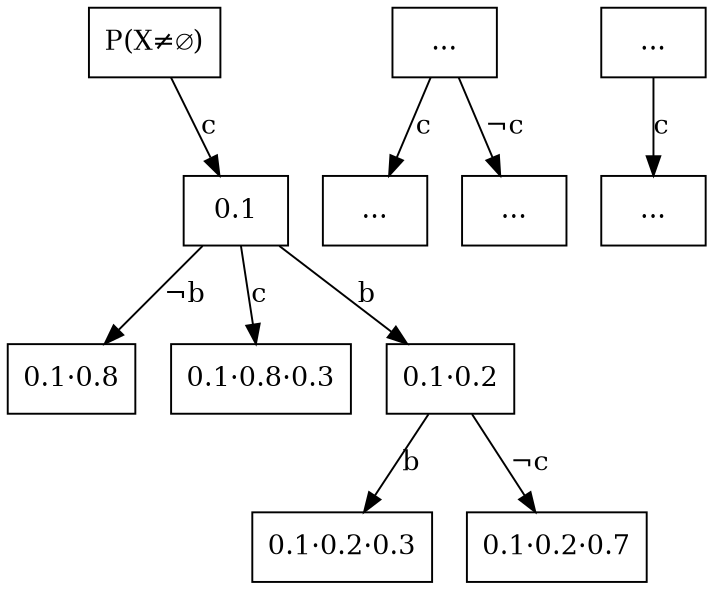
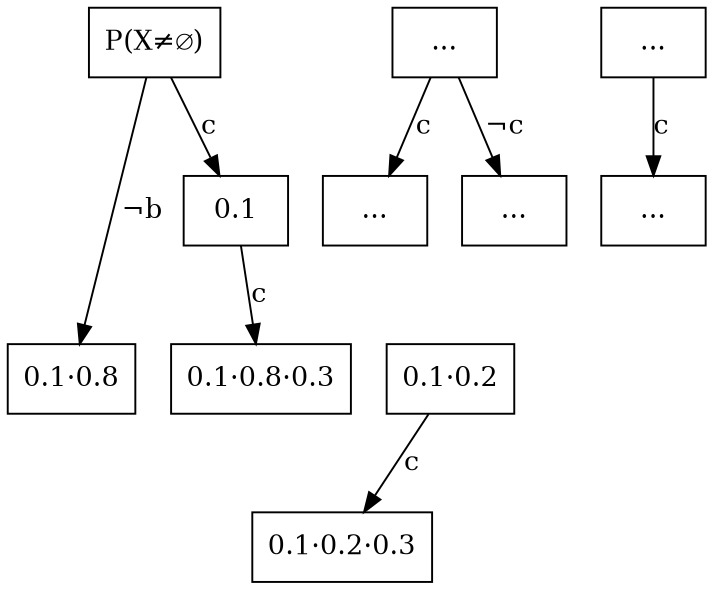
edge "0.1" -> "0.1·0.8": now "P(X≠∅)" -> "0.1·0.8"
edge "0.1" -> "0.1·0.2": removed, label "b"
edge "0.1·0.2" -> "0.1·0.2·0.3": label "b" -> "c"
node "0.1·0.2·0.7": removed
